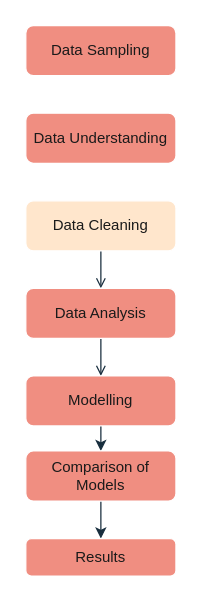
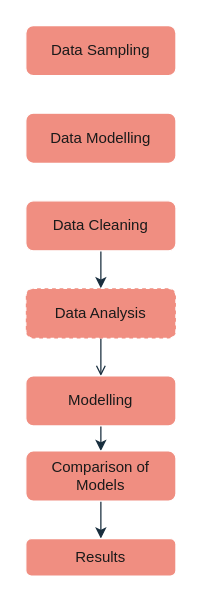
node "Data Understanding": label "Data Understanding" -> "Data Modelling"
node "Data Cleaning": fillcolor #ffe6cc -> #f08e81
edge "Data Cleaning" -> "Data Analysis": arrowhead open -> classic
node "Data Analysis": style solid -> dashed
